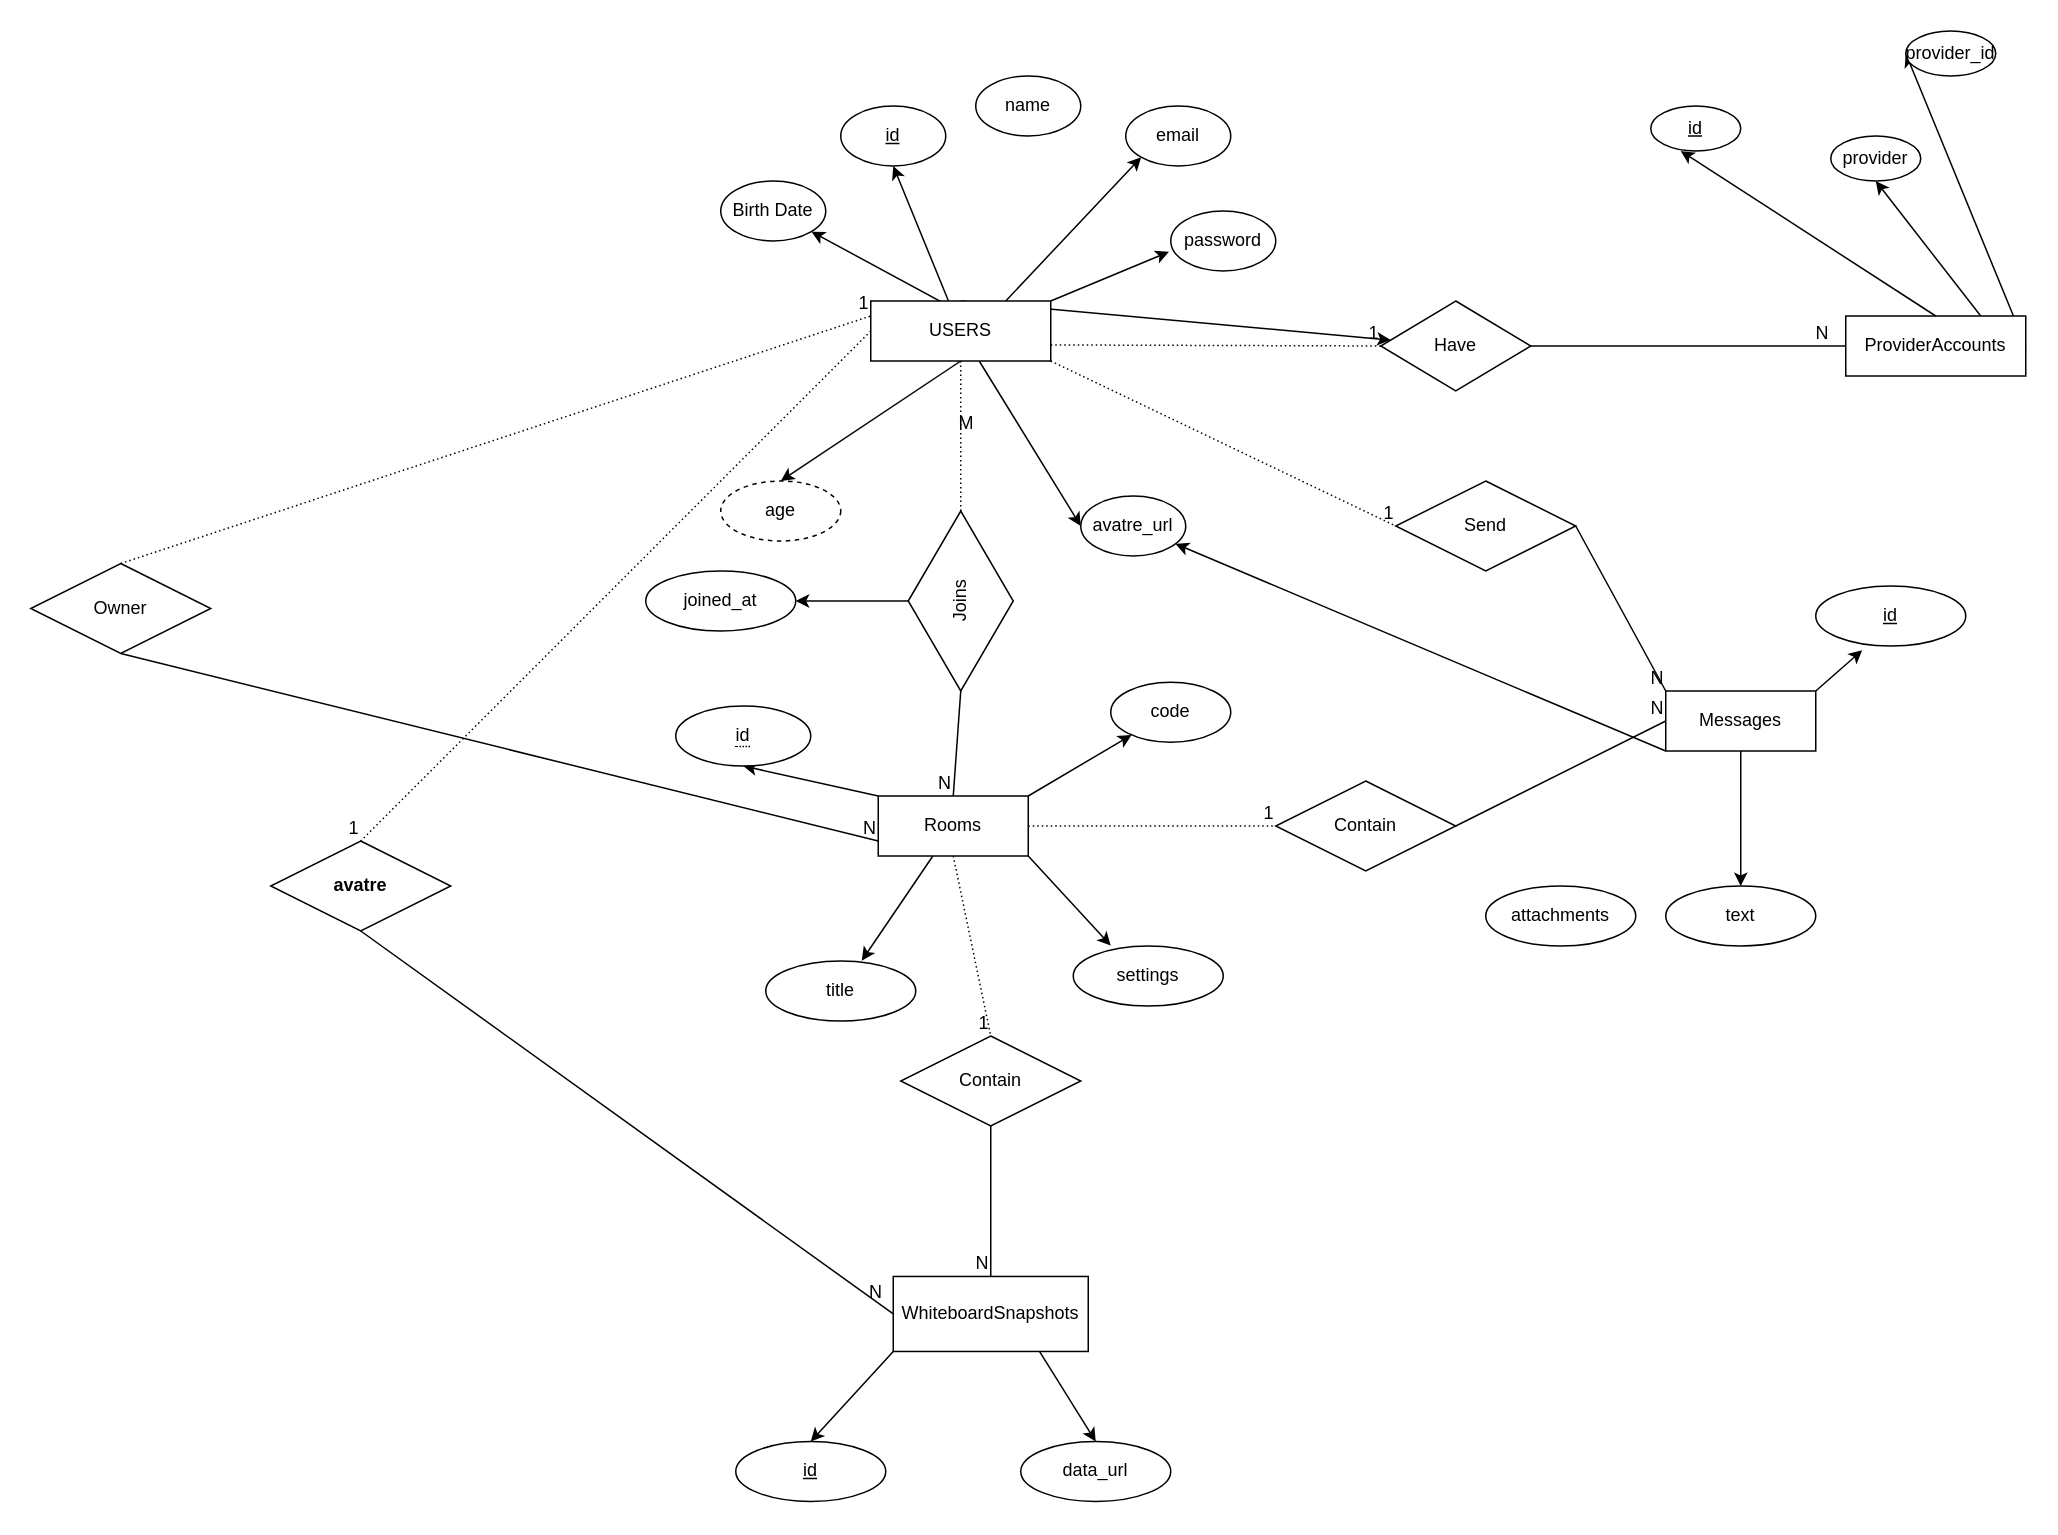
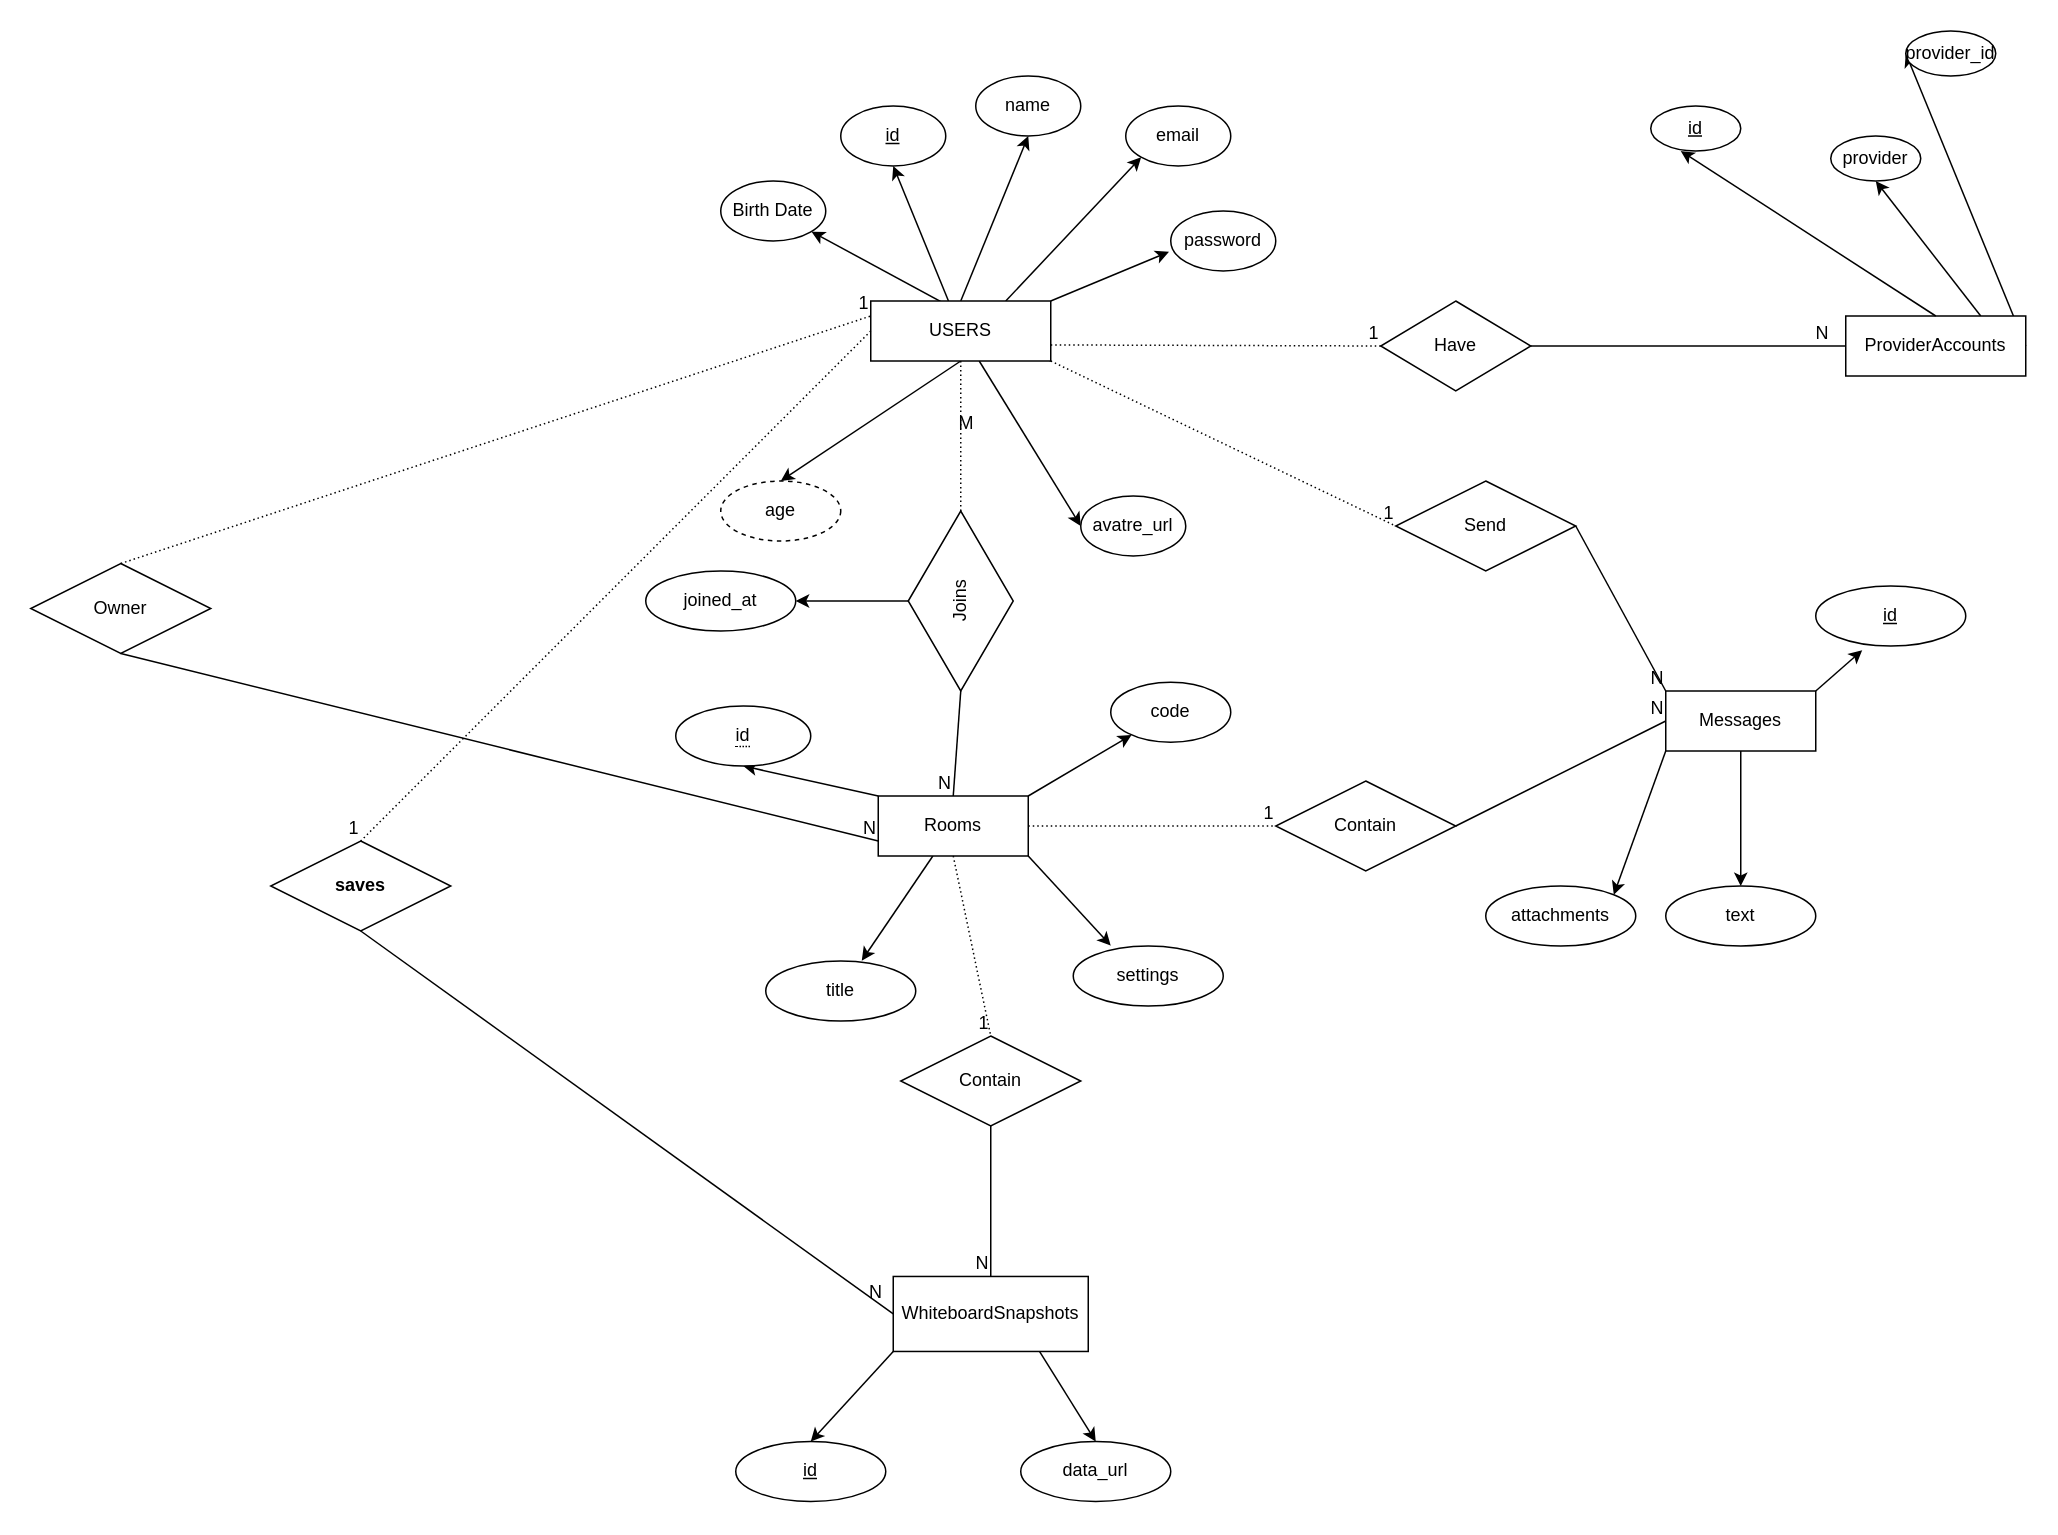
edge "USERS" -> "Have": now "USERS" -> "name"
edge "Messages" -> "avatre_url": now "Messages" -> "attachments"
node "avatre": label "avatre" -> "saves"
